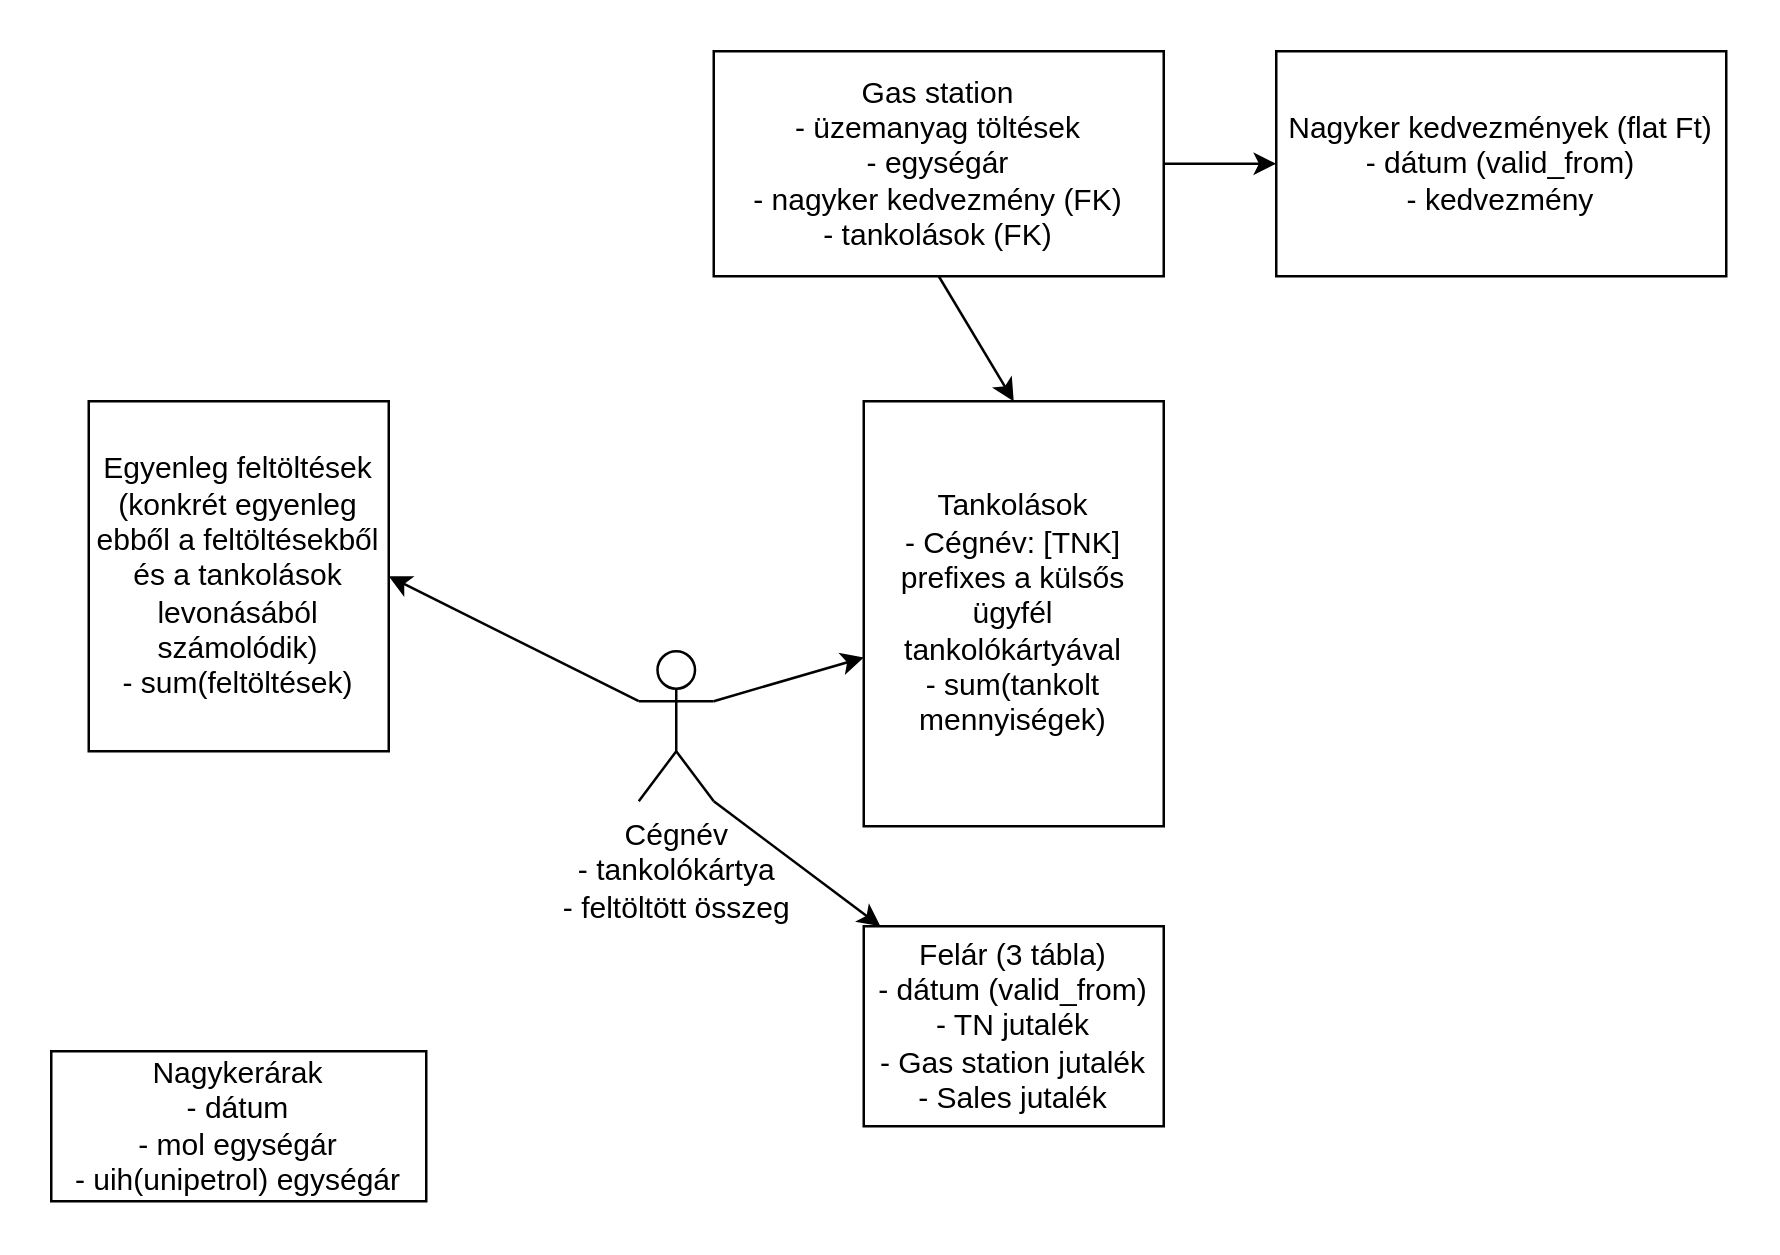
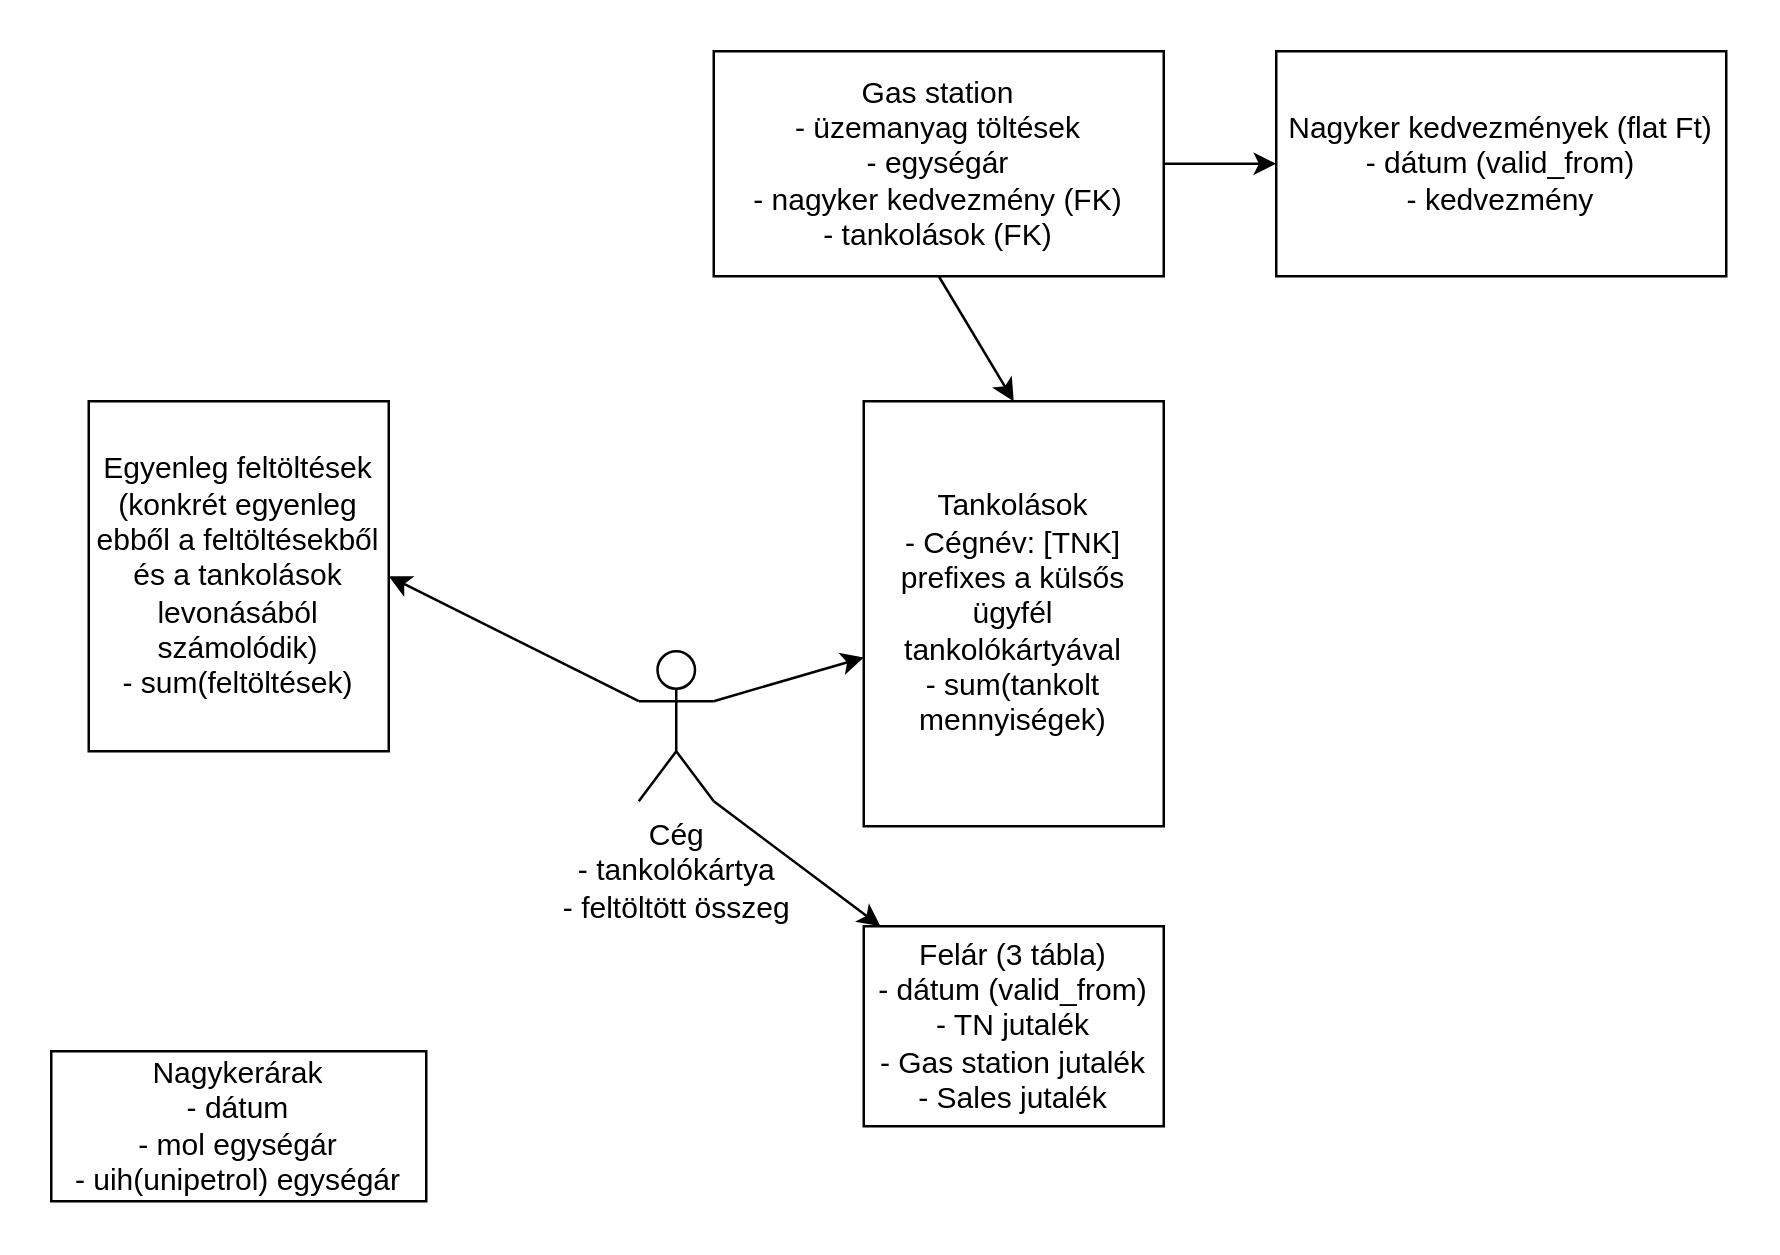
node "Cégnév - tankolókártya - feltöltött összeg": label "Cégnév - tankolókártya - feltöltött összeg" -> "Cég - tankolókártya - feltöltött összeg"
